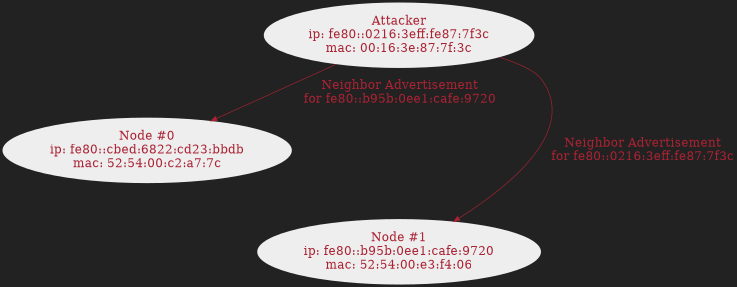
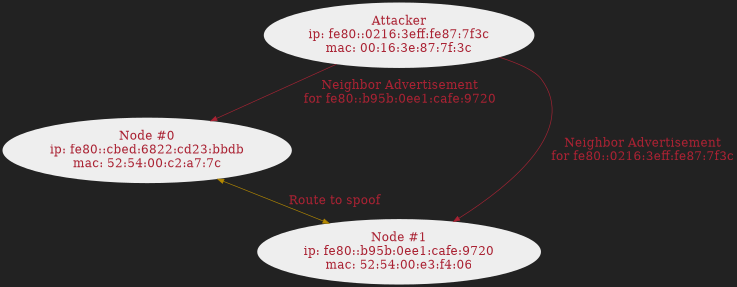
edge "Node #0 ip: fe80::cbed:6822:cd23:bbdb mac: 52:54:00:c2:a7:7c" -- "Node #1 ip: fe80::b95b:0ee1:cafe:9720 mac: 52:54:00:e3:f4:06": added, label "Route to spoof"
